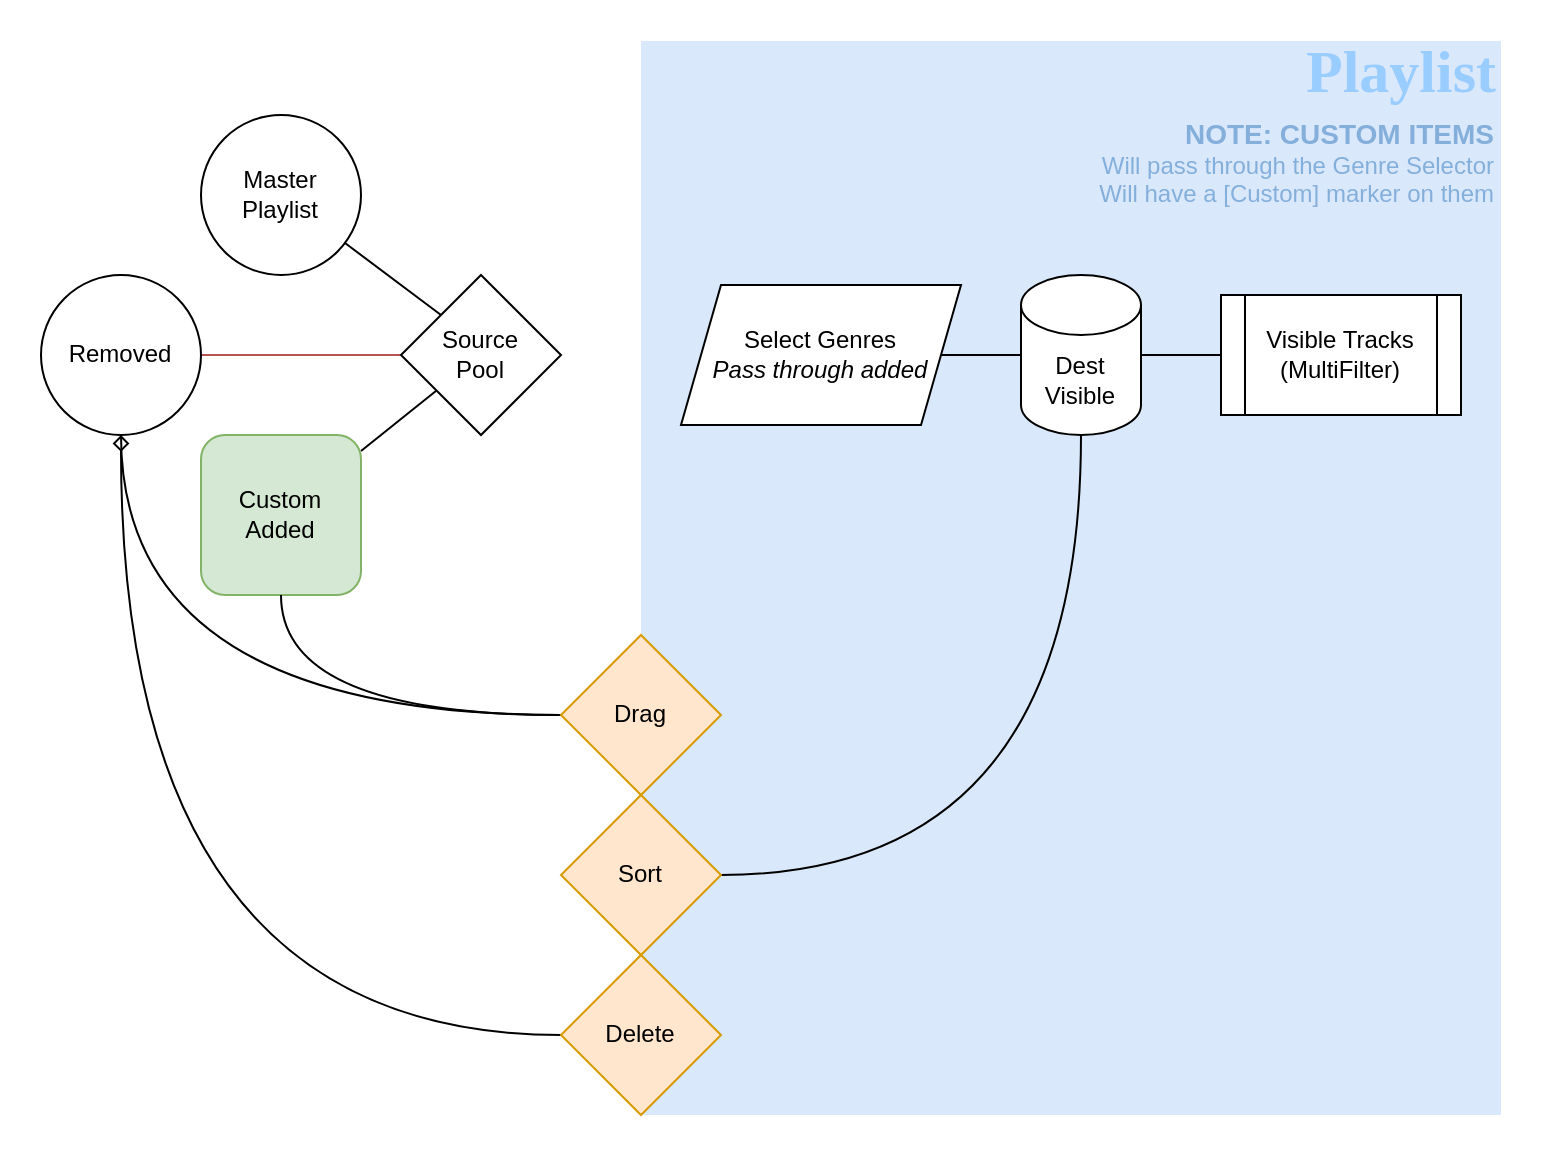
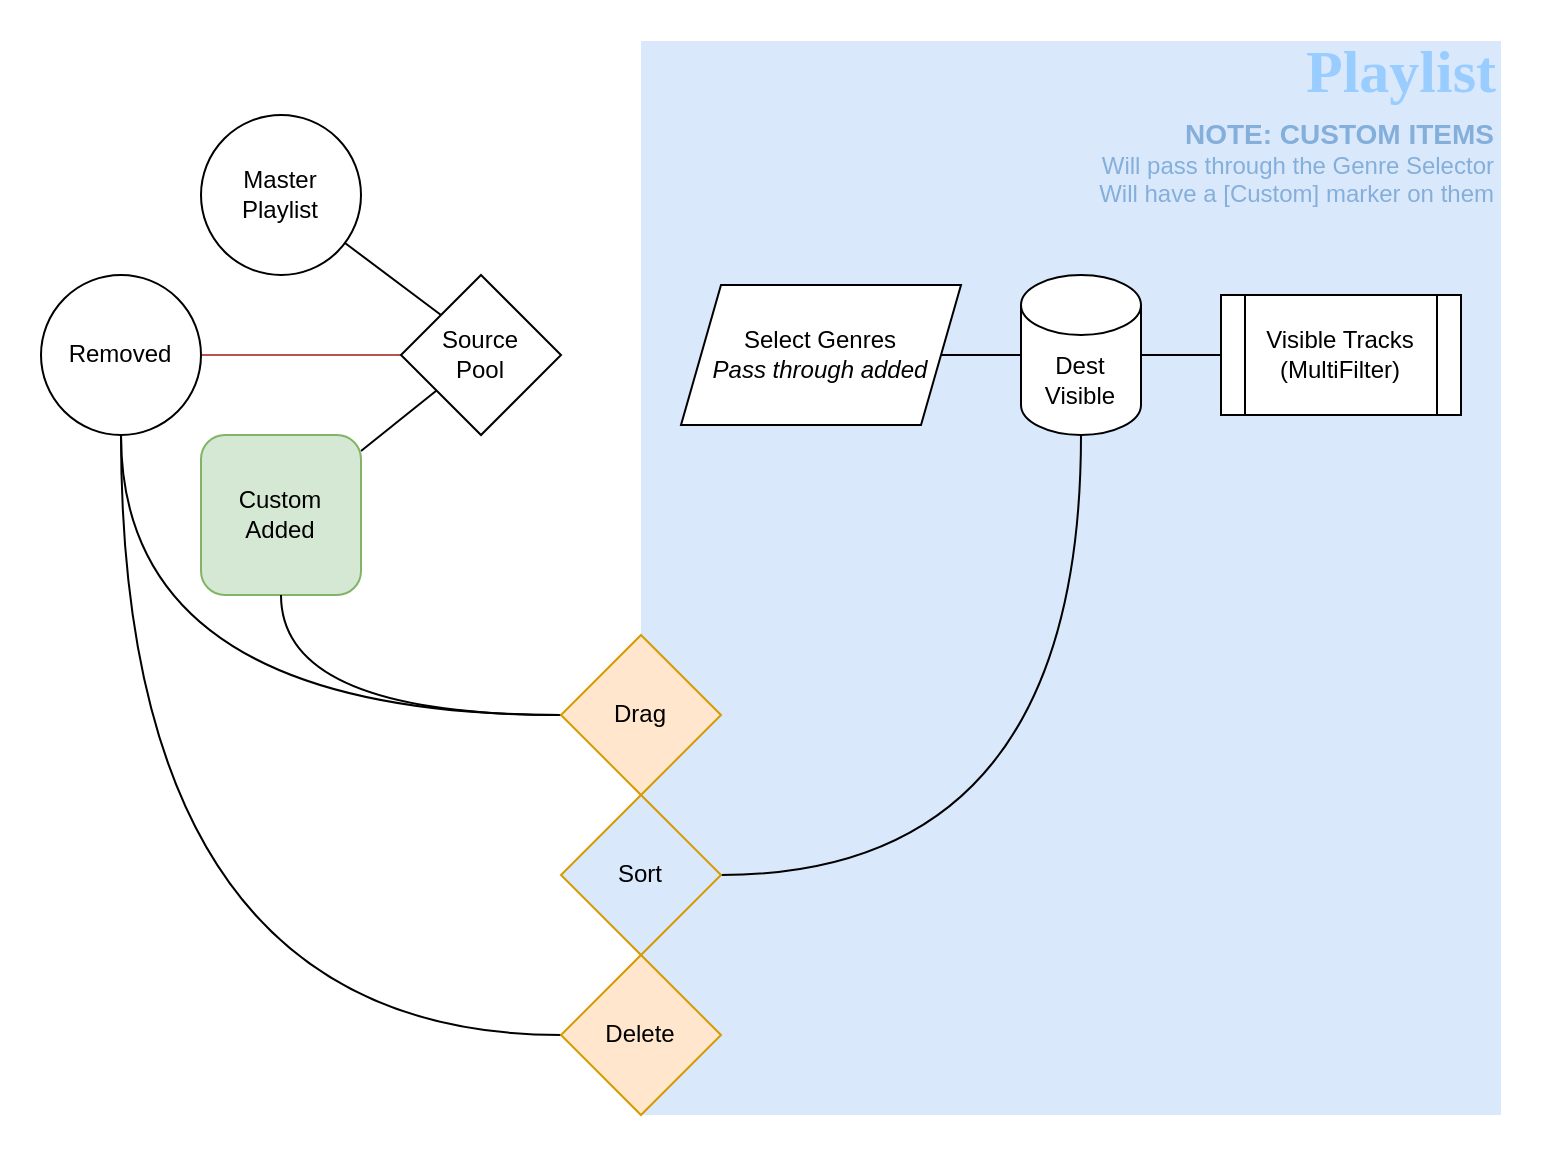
edge "Delete" -> "Removed": arrowhead diamond -> none
node "Sort": fillcolor #ffe6cc -> #dae8fc
